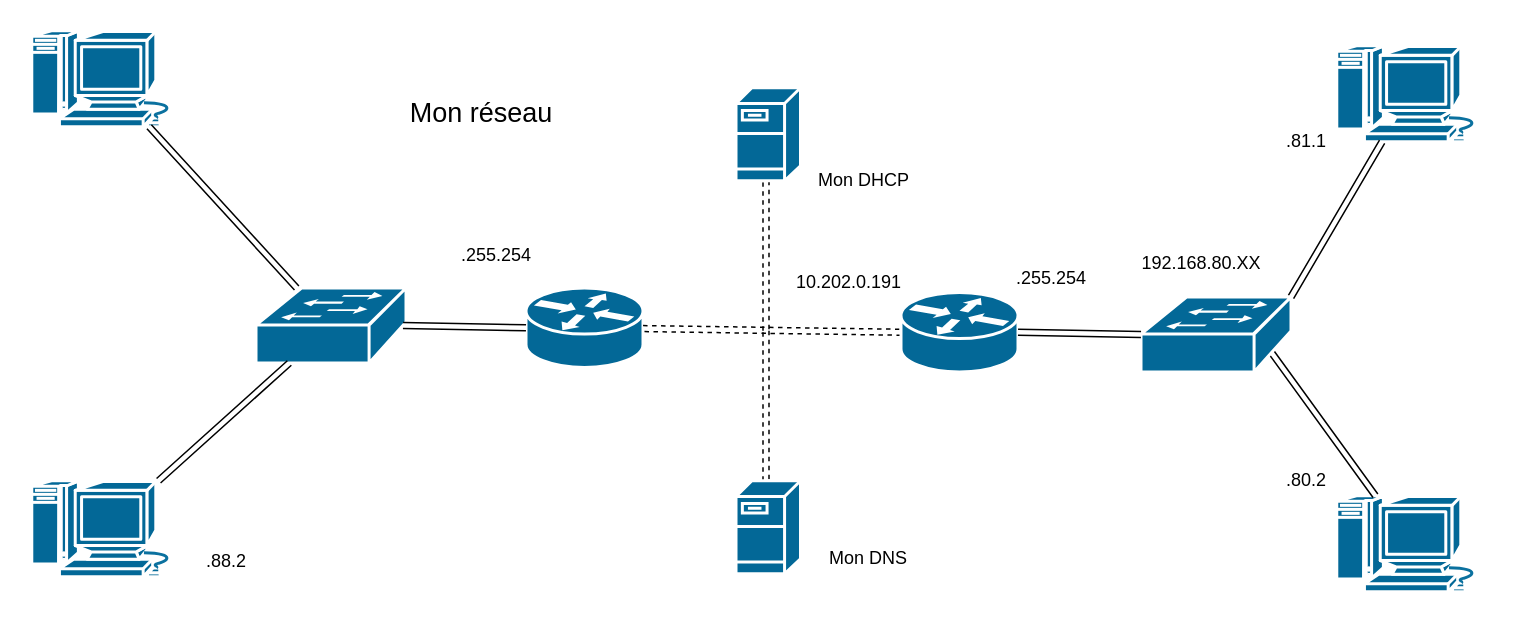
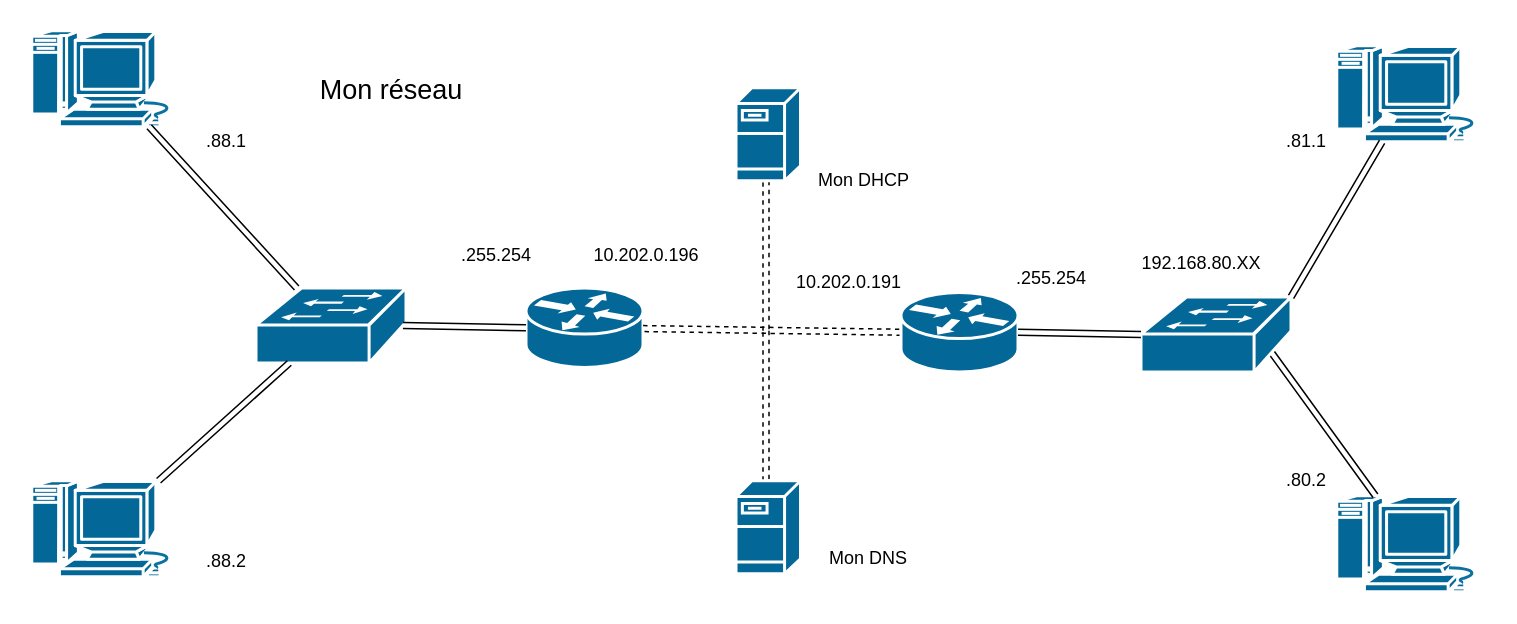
node "Mon réseau": moved (481, 113) -> (391, 91)
node ".88.1": added
node "10.202.0.196": added
